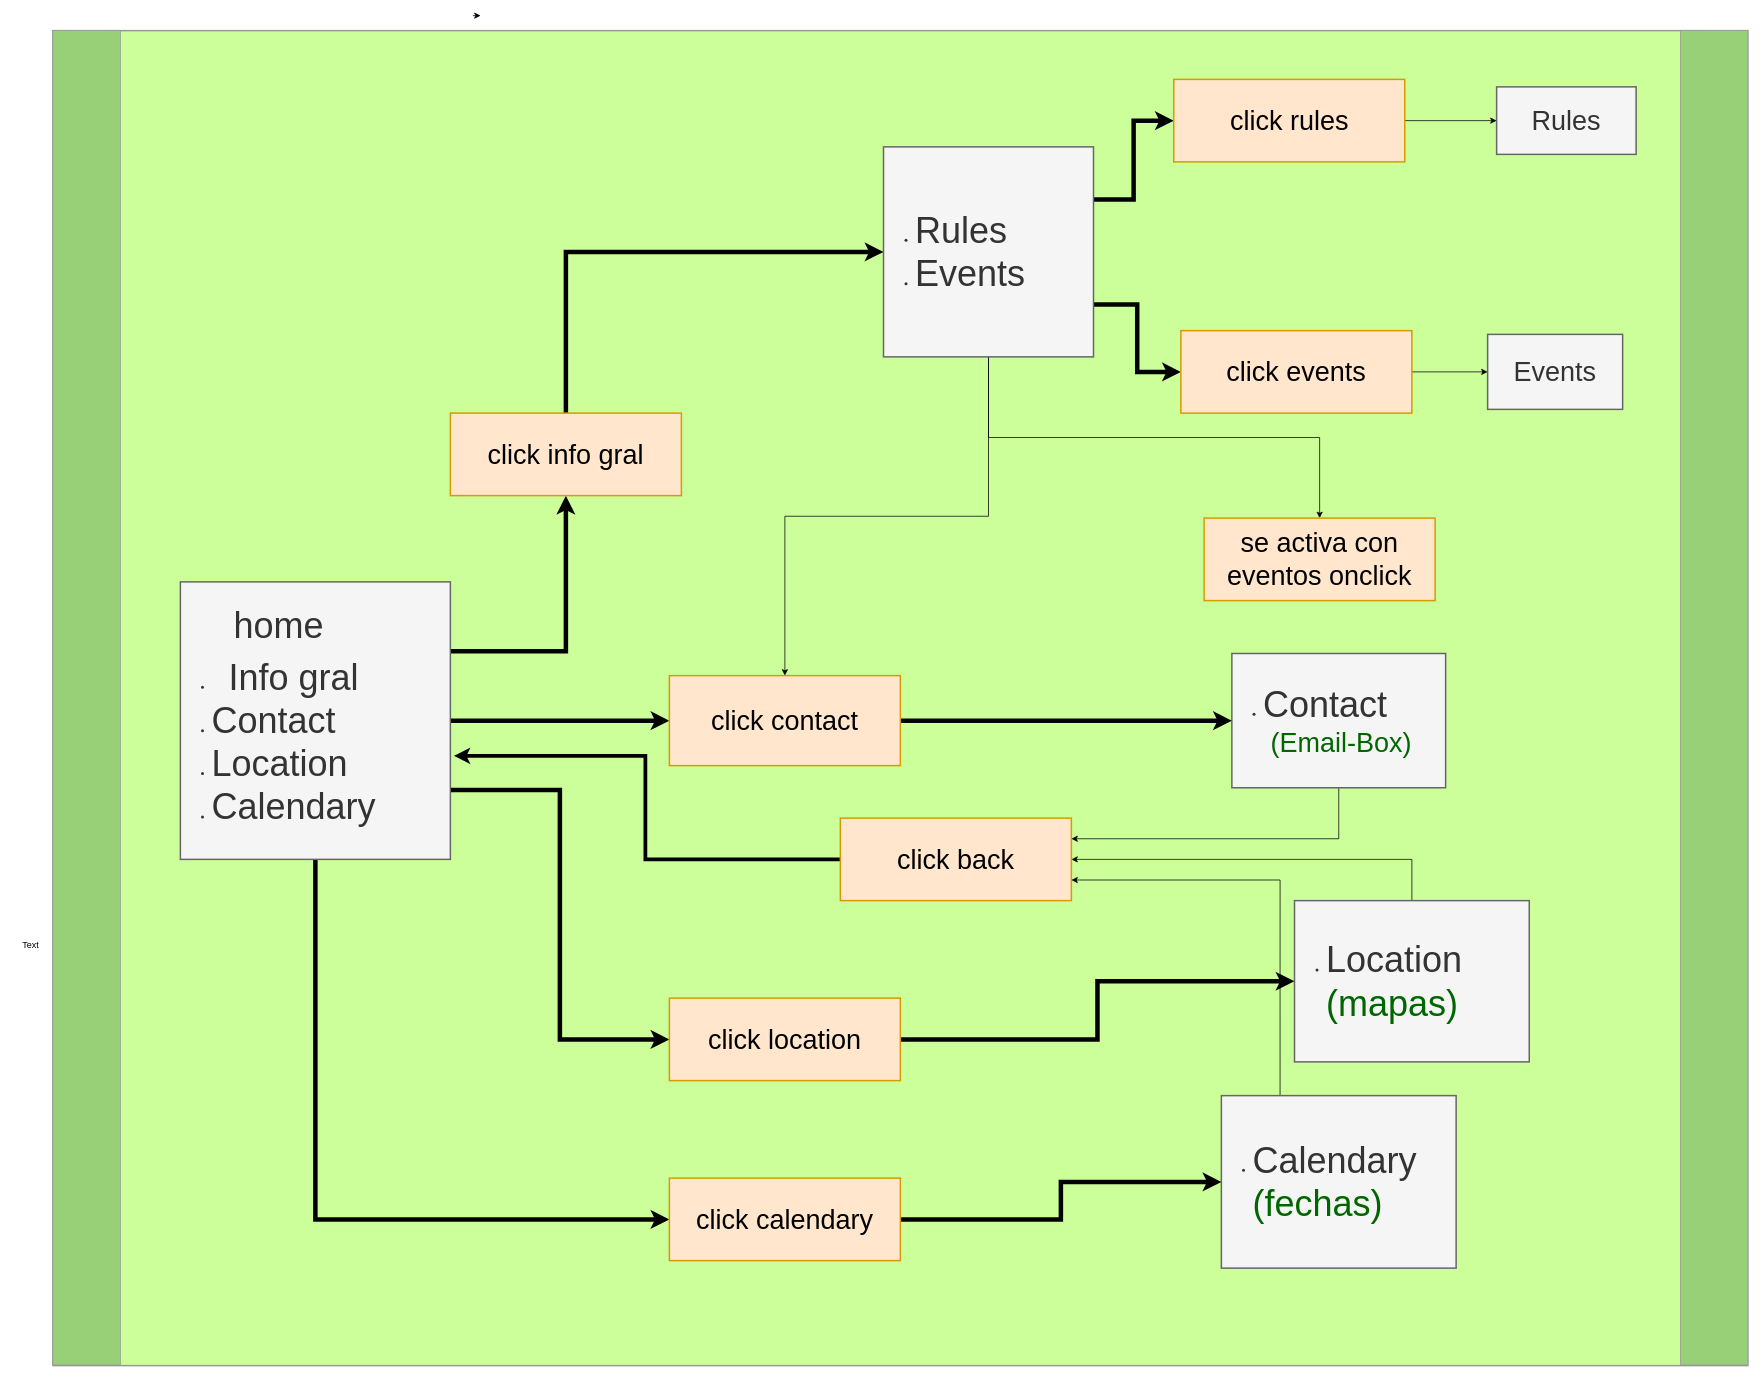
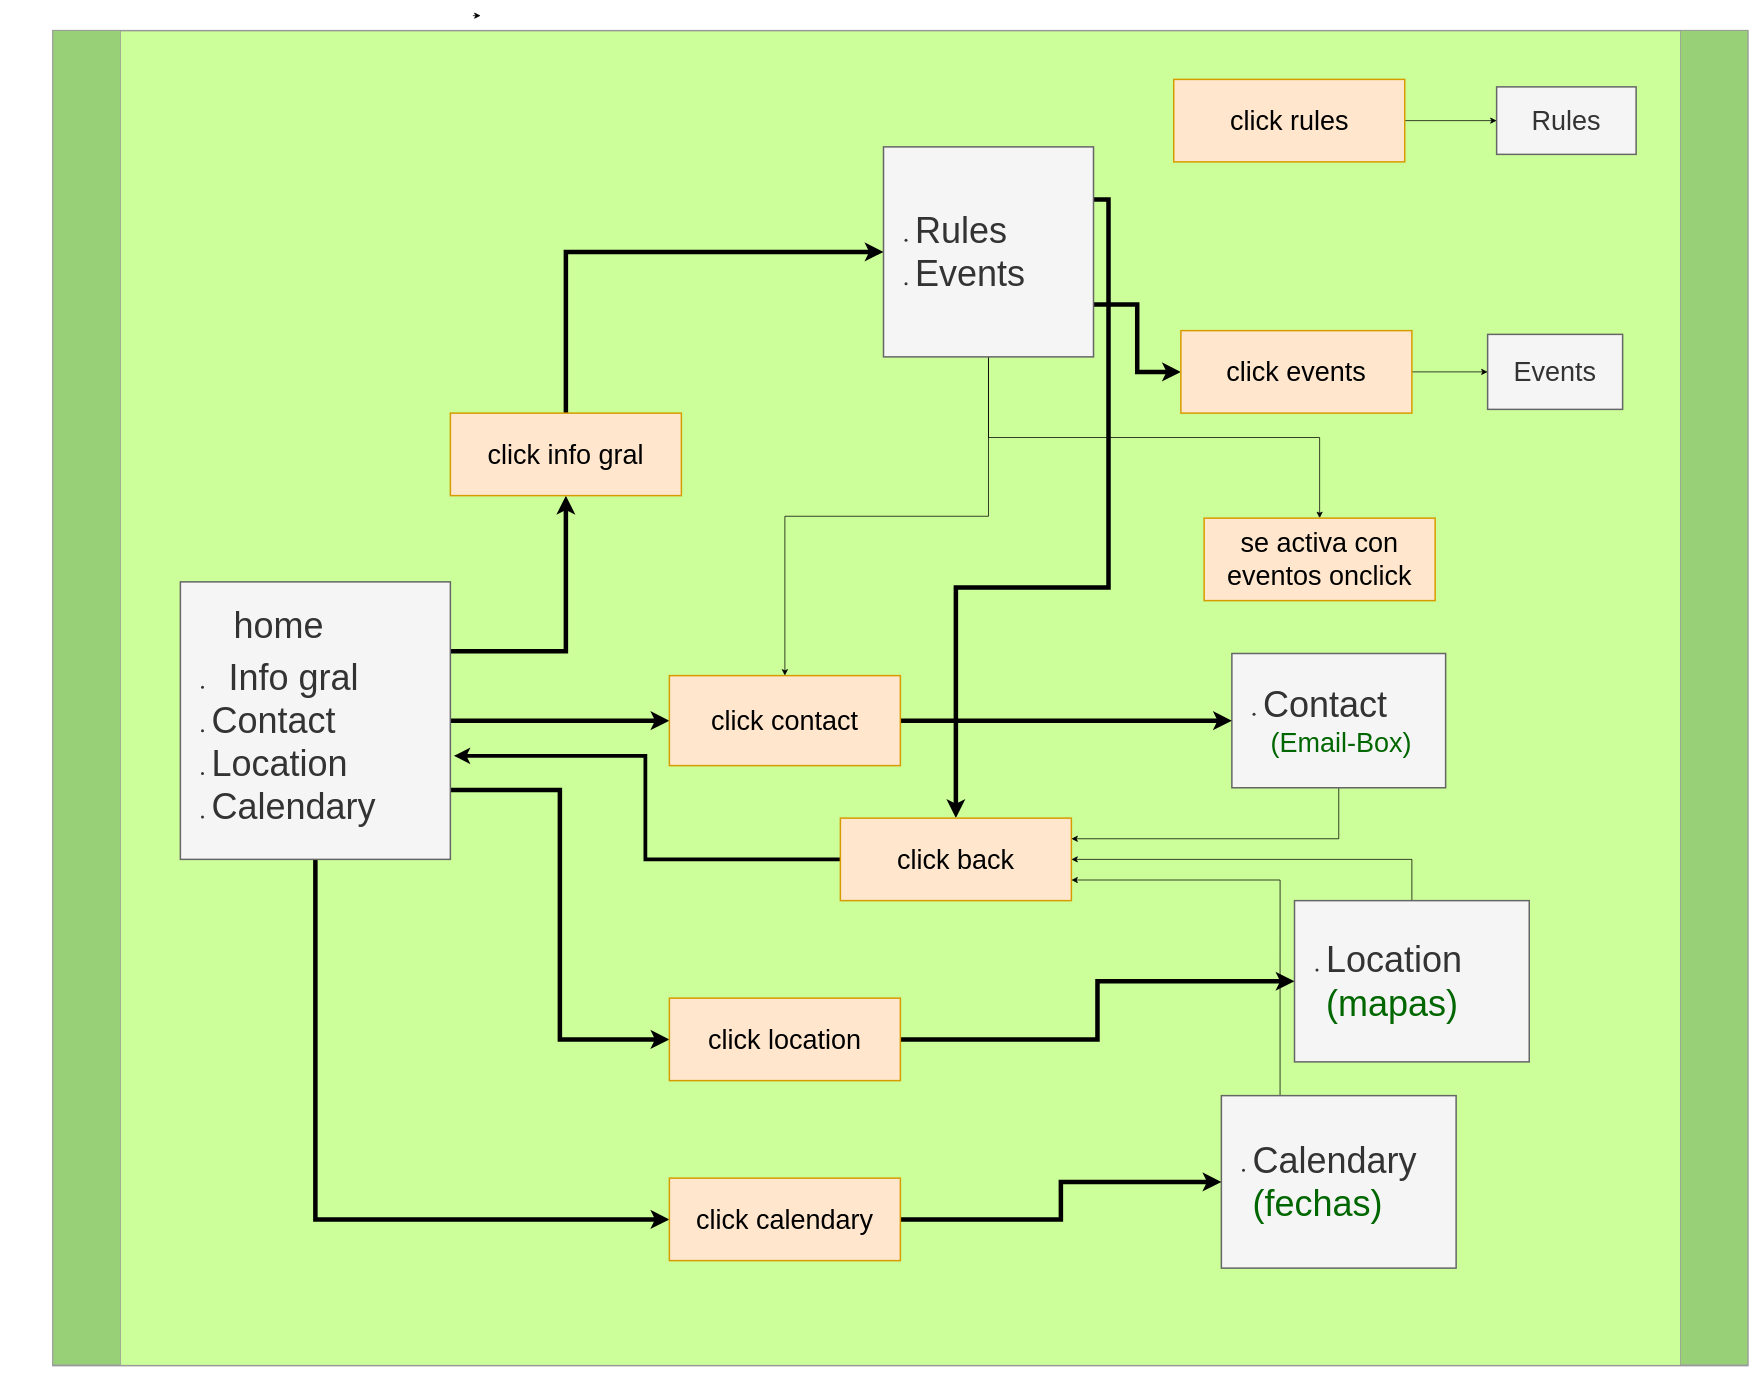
edge "Rules Events" -> "click rules": now "Rules Events" -> "click back"
node "Text": removed
